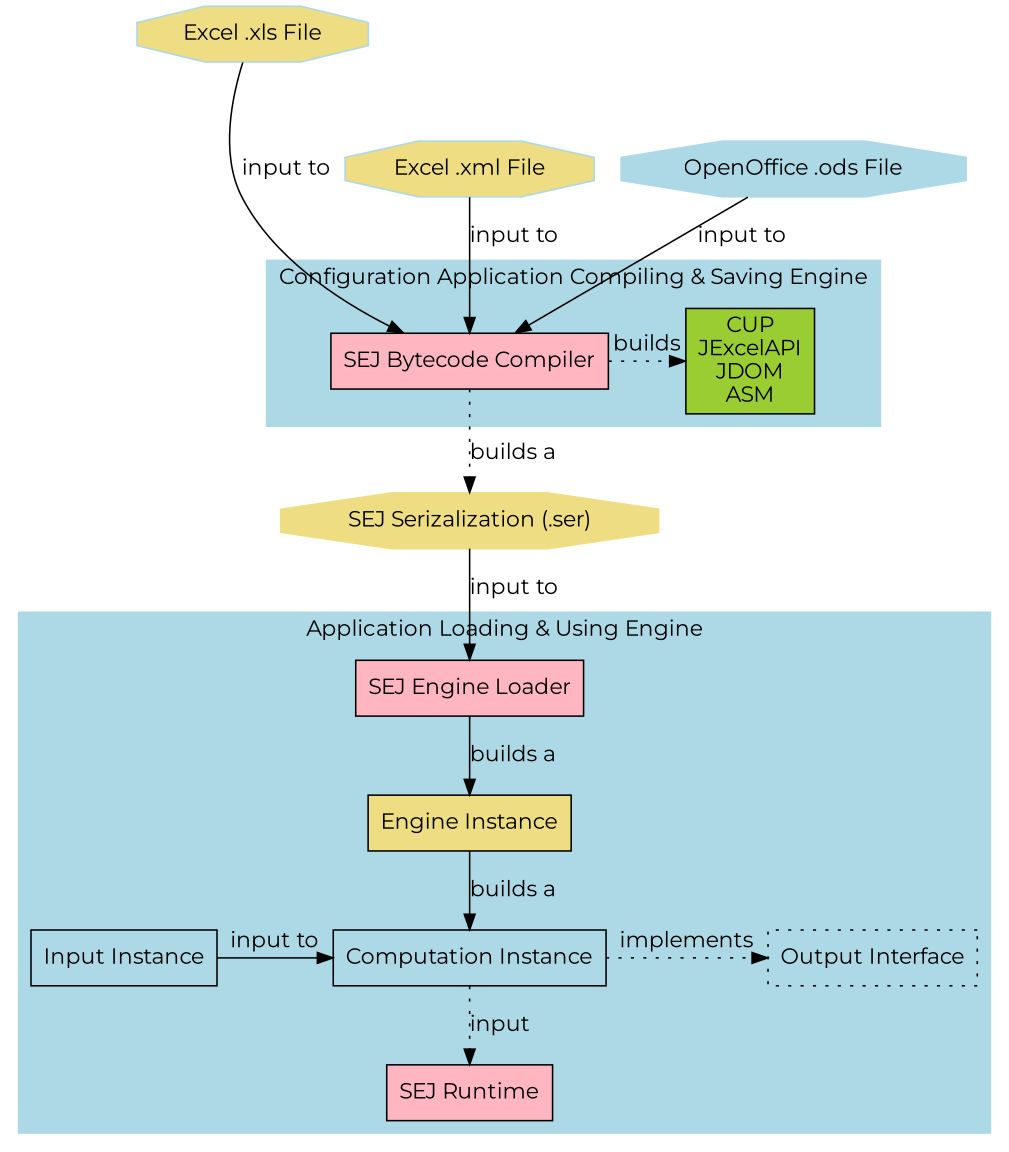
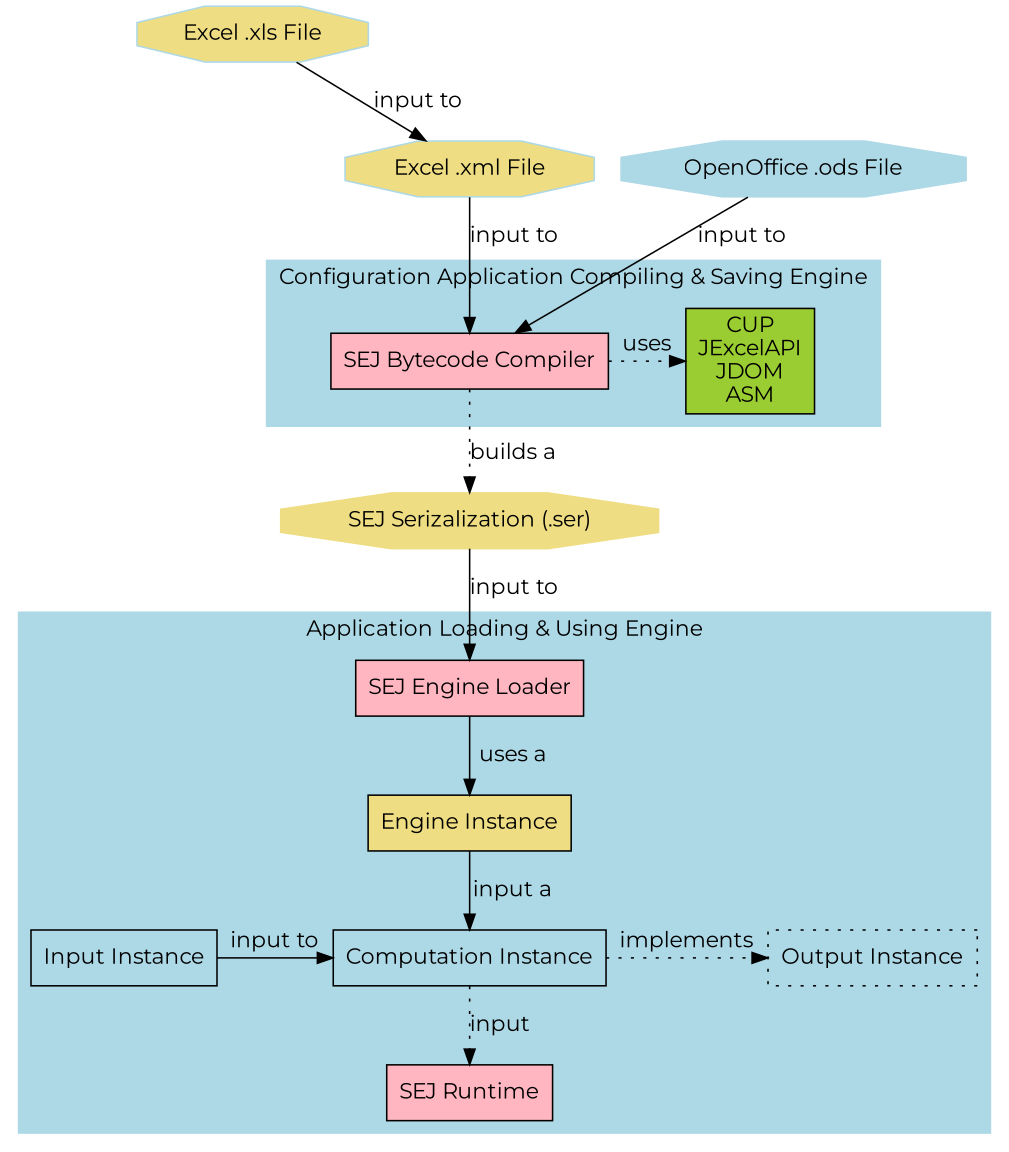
edge "Excel .xls File" -> "SEJ Bytecode Compiler": now "Excel .xls File" -> "Excel .xml File"
edge "SEJ Bytecode Compiler" -> "CUP JExcelAPI JDOM ASM": label "builds" -> "uses"
edge "SEJ Engine Loader" -> "Engine Instance": label "builds a" -> "uses a"
edge "Engine Instance" -> "Computation Instance": label "builds a" -> "input a"
node "Output Interface": label "Output Interface" -> "Output Instance"
